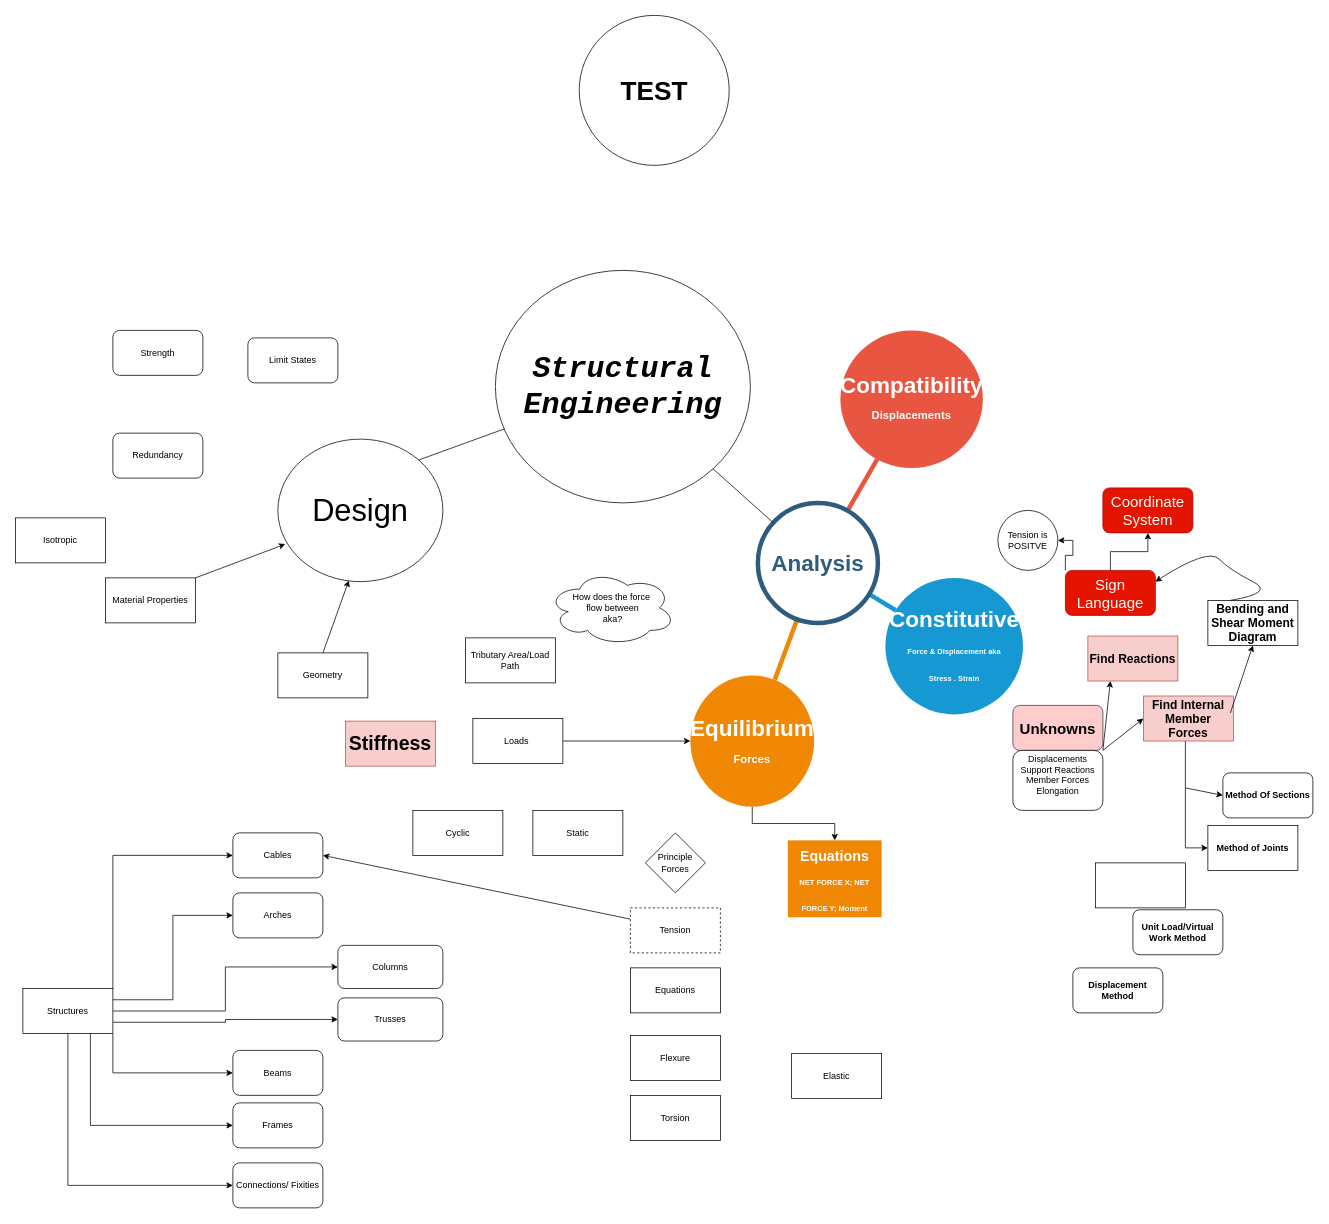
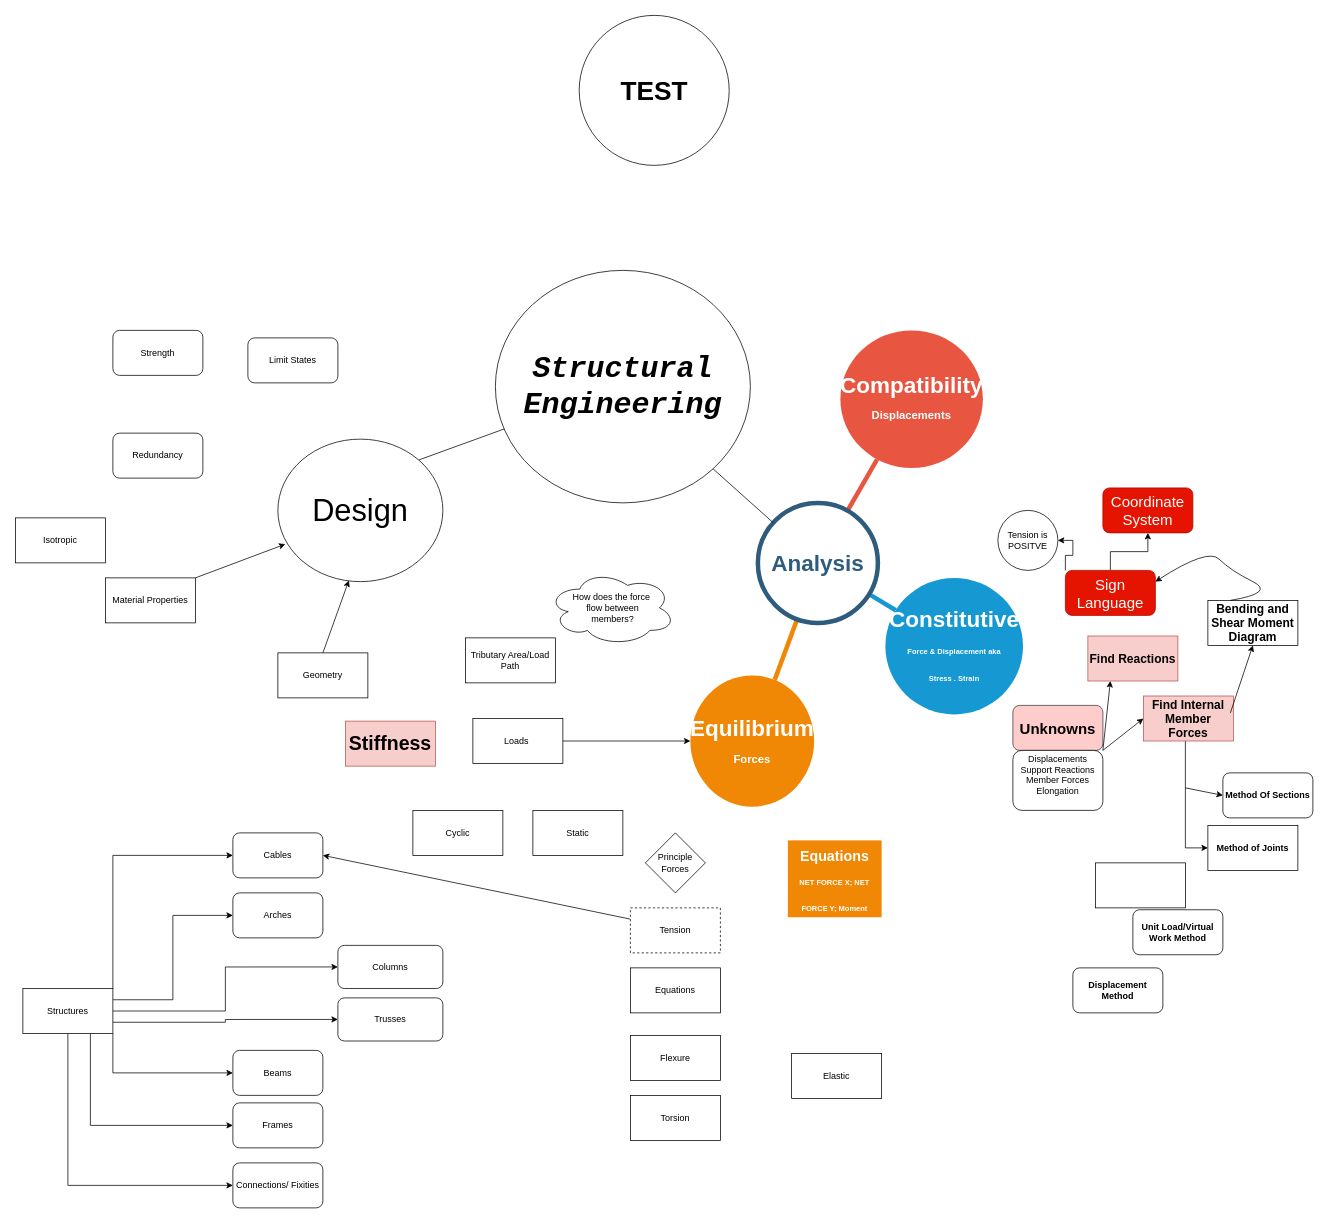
node "How does the force flow between aka?": label "How does the force flow between aka?" -> "How does the force flow between members?"
edge "Equilibrium Forces" -> "Equations NET FORCE X; NET FORCE Y; Moment": removed
